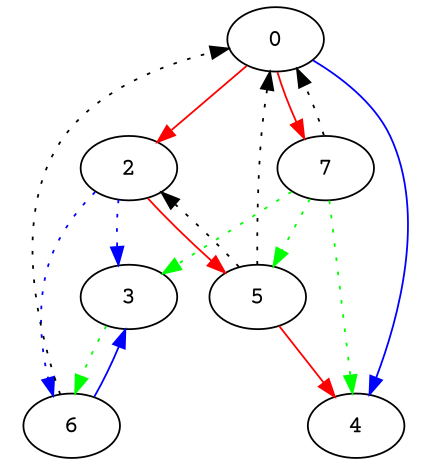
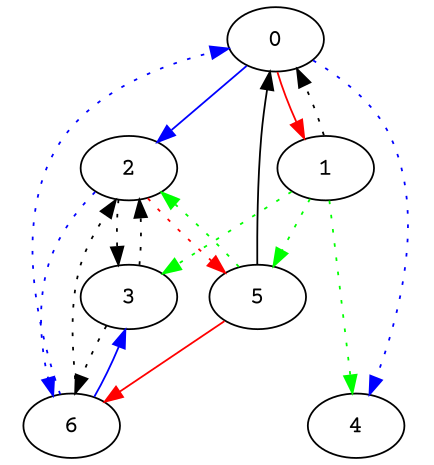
edge "0" -> "2": color red -> blue
node "7": label "7" -> "1"
edge "5" -> "0": style dotted -> solid
edge "6" -> "0": color black -> blue
edge "0" -> "4": style solid -> dotted
edge "2" -> "3": color blue -> black
edge "2" -> "5": style solid -> dotted
edge "5" -> "2": color black -> green
edge "3" -> "2": added
edge "6" -> "2": added
edge "3" -> "6": color green -> black
edge "5" -> "4": now "5" -> "6"
